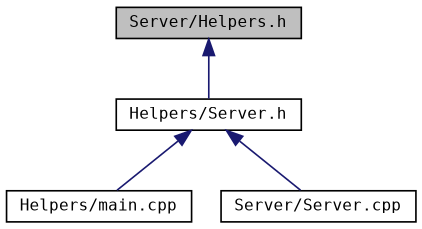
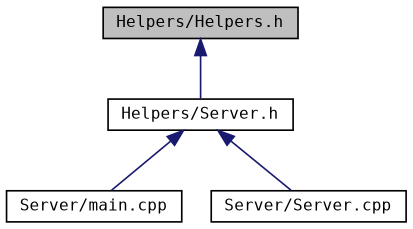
node "Server/Helpers.h": label "Server/Helpers.h" -> "Helpers/Helpers.h"
node "Helpers/main.cpp": label "Helpers/main.cpp" -> "Server/main.cpp"
